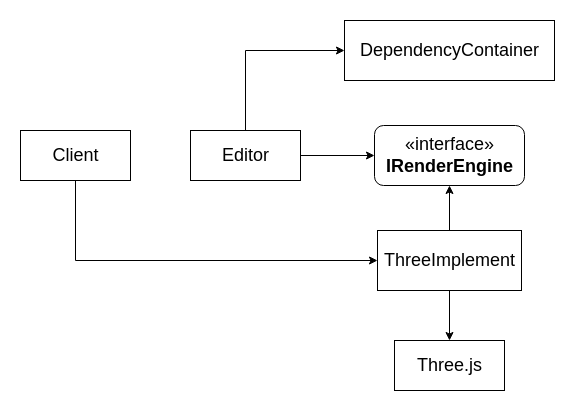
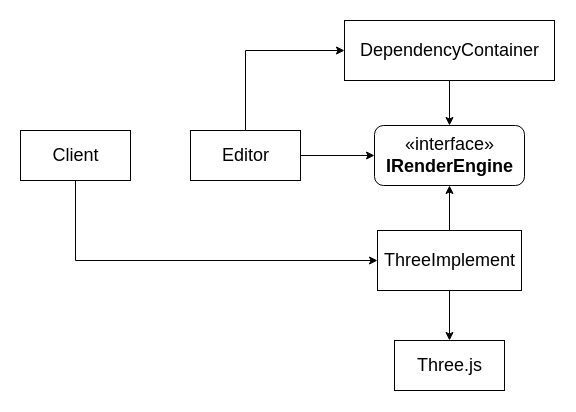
edge "DependencyContainer" -> "«interface» IRenderEngine": added
